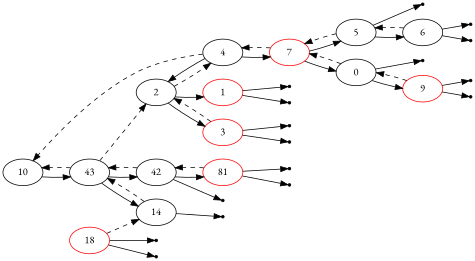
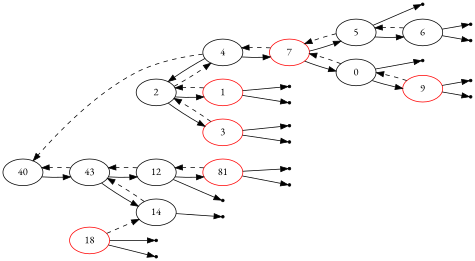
edge "43" -> "2": now "1" -> "2"
node "10": label "10" -> "40"
node "42": label "42" -> "12"
